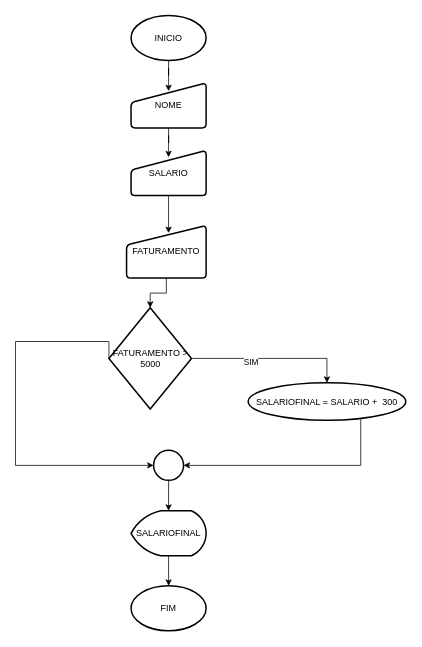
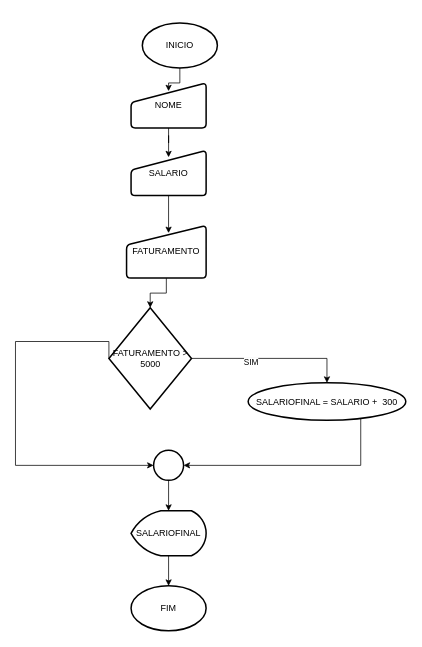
node "INICIO": moved (168, 38) -> (180, 45)
